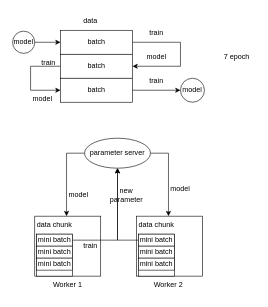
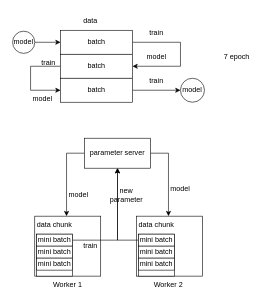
node "parameter server": shape ellipse -> rectangle
